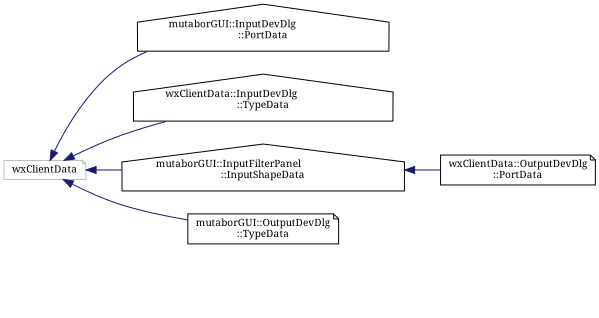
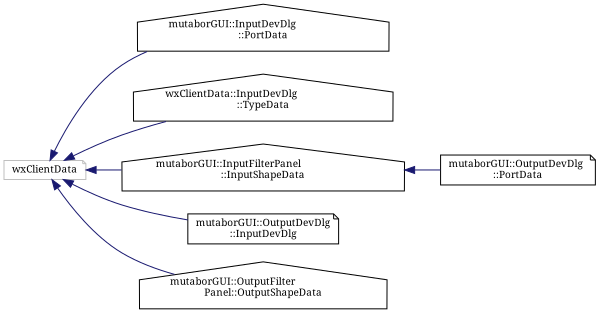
node "wxClientData::OutputDevDlg ::PortData": label "wxClientData::OutputDevDlg ::PortData" -> "mutaborGUI::OutputDevDlg ::PortData"
node "mutaborGUI::OutputDevDlg ::TypeData": label "mutaborGUI::OutputDevDlg ::TypeData" -> "mutaborGUI::OutputDevDlg ::InputDevDlg"
node "mutaborGUI::OutputFilter Panel::OutputShapeData": added
